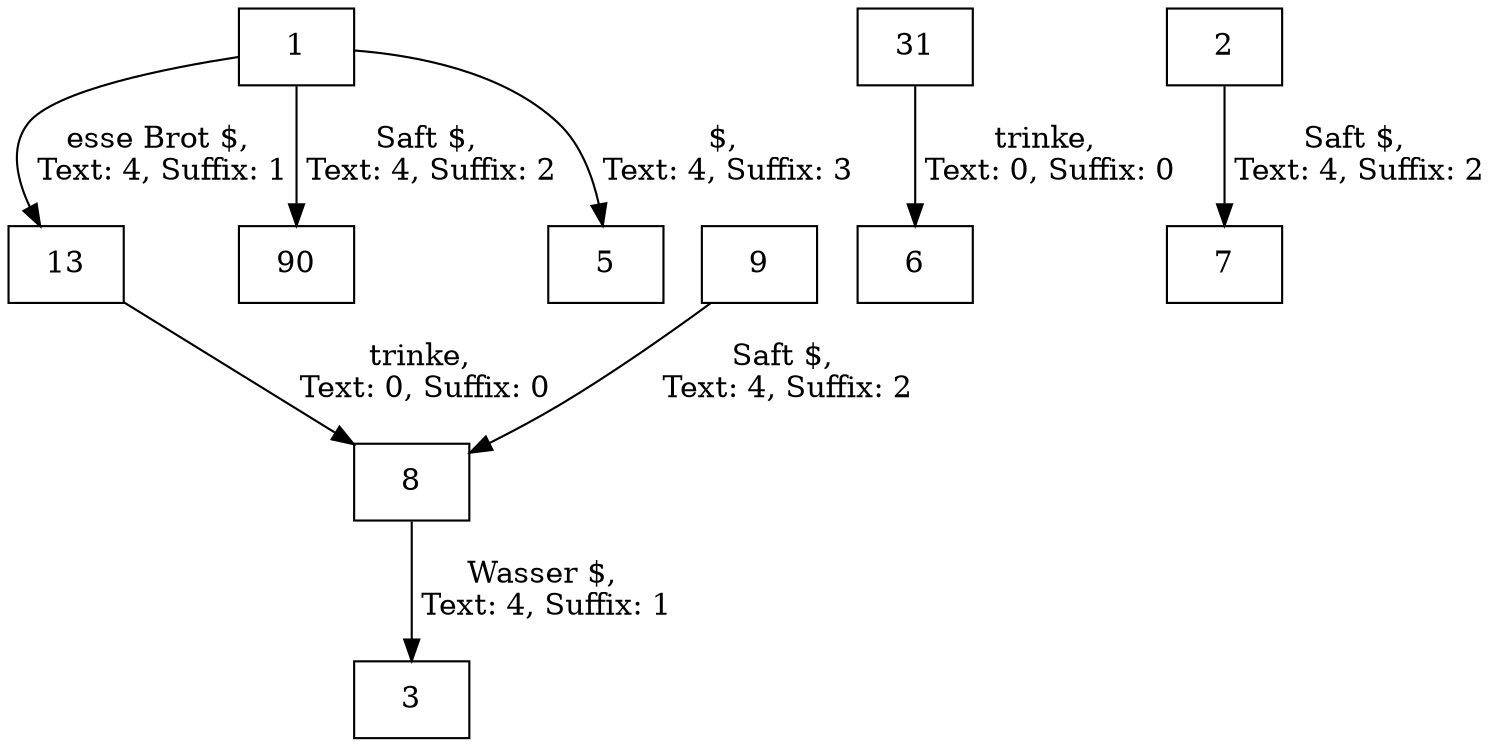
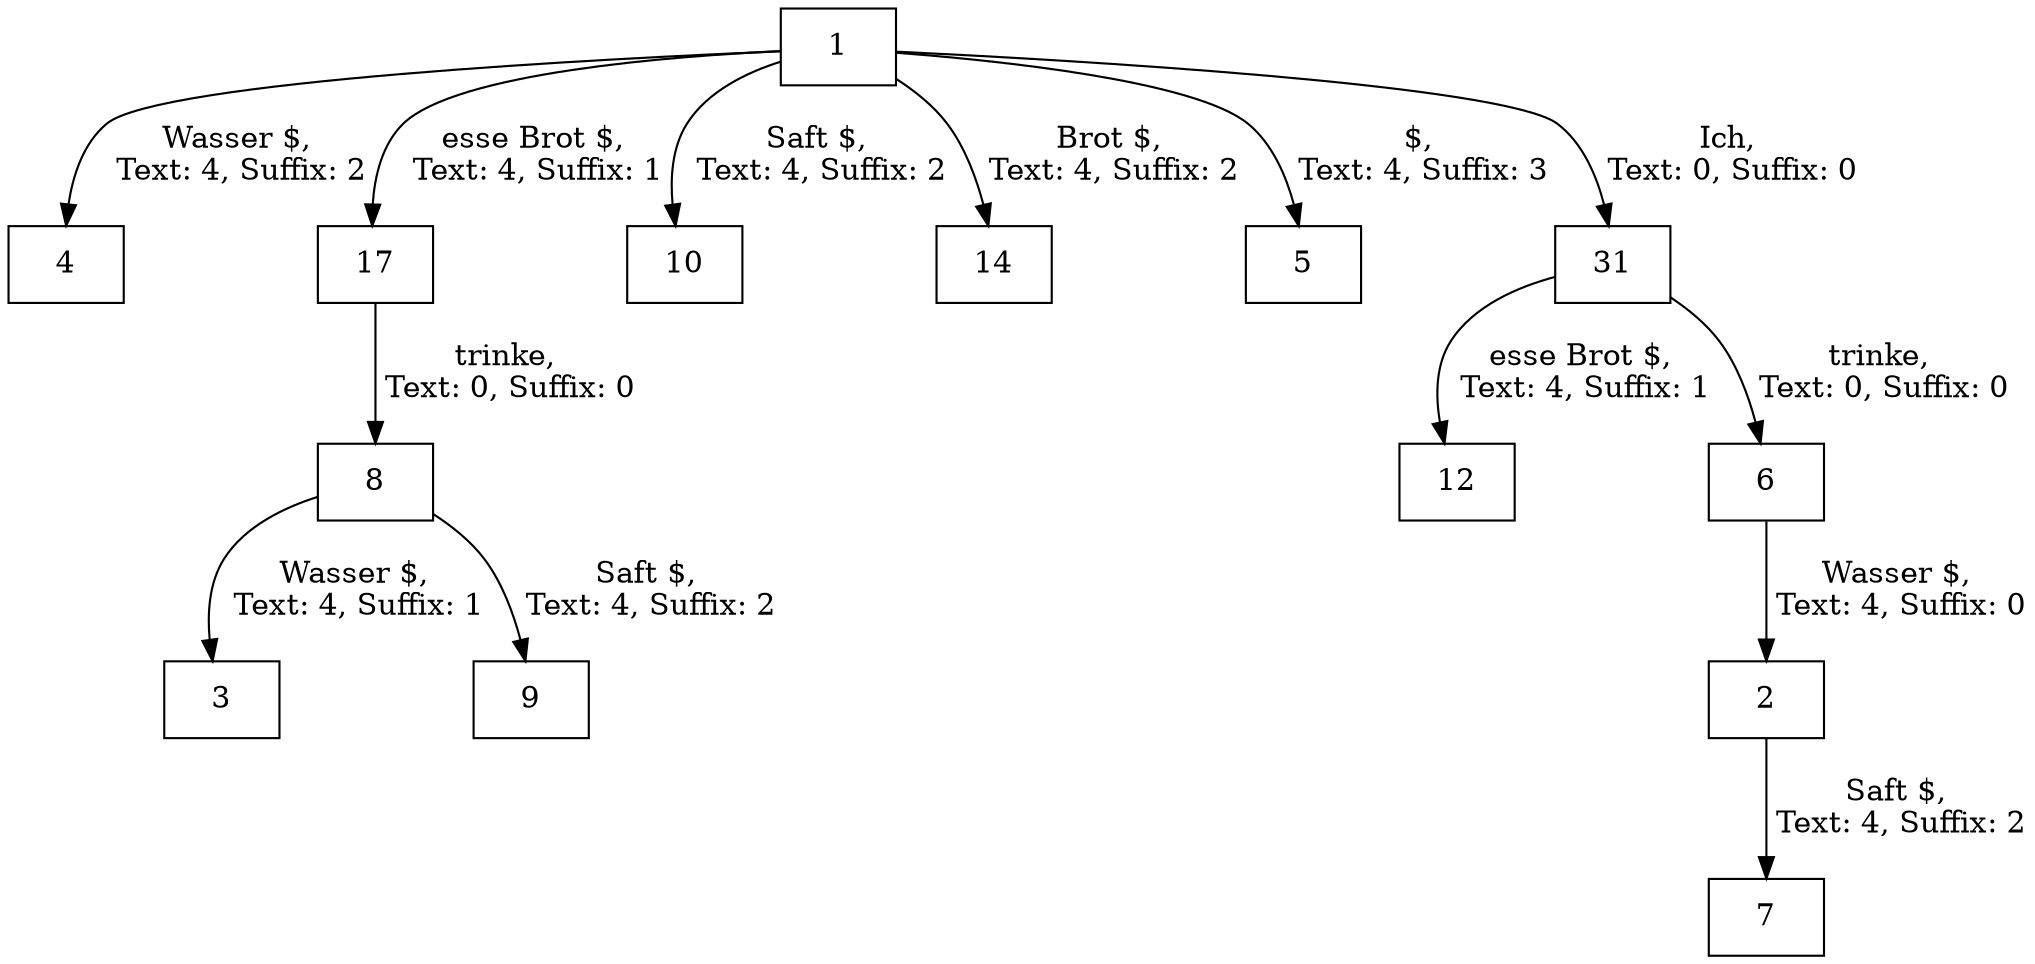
edge "1" -> "31": added, label "Ich, Text: 0, Suffix: 0"
node "13": label "13" -> "17"
node "4": added
node "90": label "90" -> "10"
node "14": added
edge "9" -> "8": reversed
node "12": added
edge "6" -> "2": added, label "Wasser $, Text: 4, Suffix: 0"
